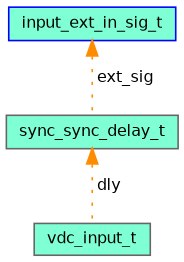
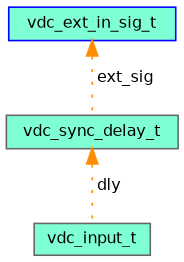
node "input_ext_in_sig_t": label "input_ext_in_sig_t" -> "vdc_ext_in_sig_t"
node "sync_sync_delay_t": label "sync_sync_delay_t" -> "vdc_sync_delay_t"
